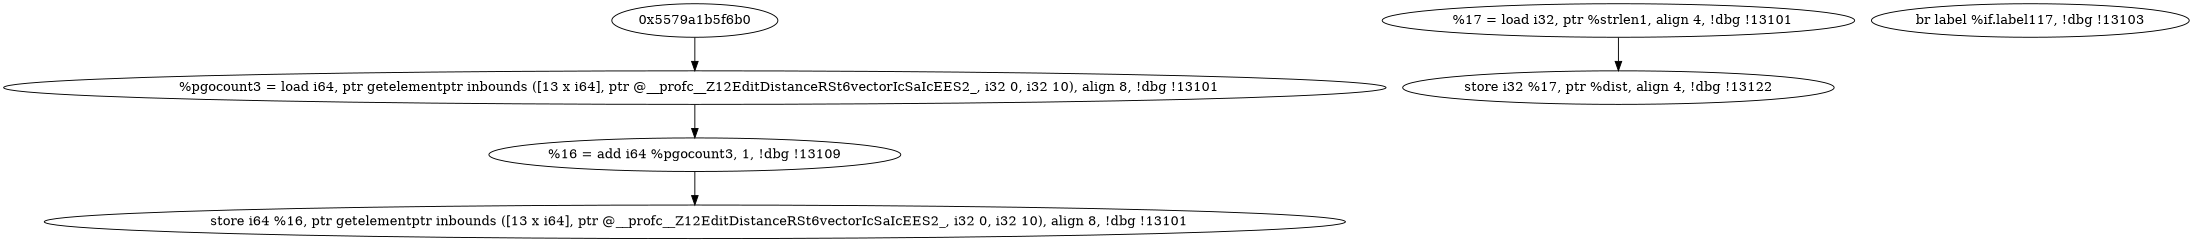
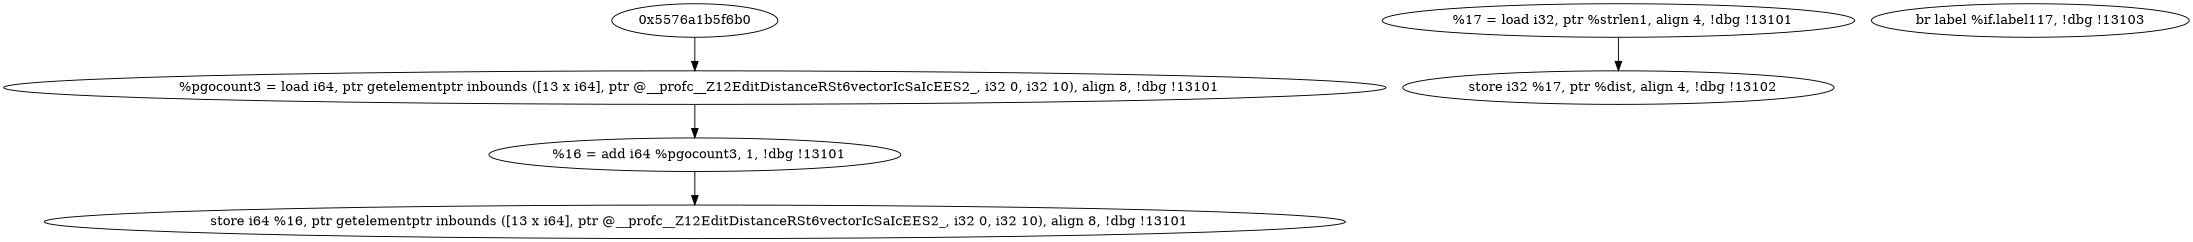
node "0x5579a1b5f6b0": label "0x5579a1b5f6b0" -> "0x5576a1b5f6b0"
node "store i32 %17, ptr %dist, align 4, !dbg !13122": label "store i32 %17, ptr %dist, align 4, !dbg !13122" -> "store i32 %17, ptr %dist, align 4, !dbg !13102"
node "%16 = add i64 %pgocount3, 1, !dbg !13109": label "%16 = add i64 %pgocount3, 1, !dbg !13109" -> "%16 = add i64 %pgocount3, 1, !dbg !13101"
